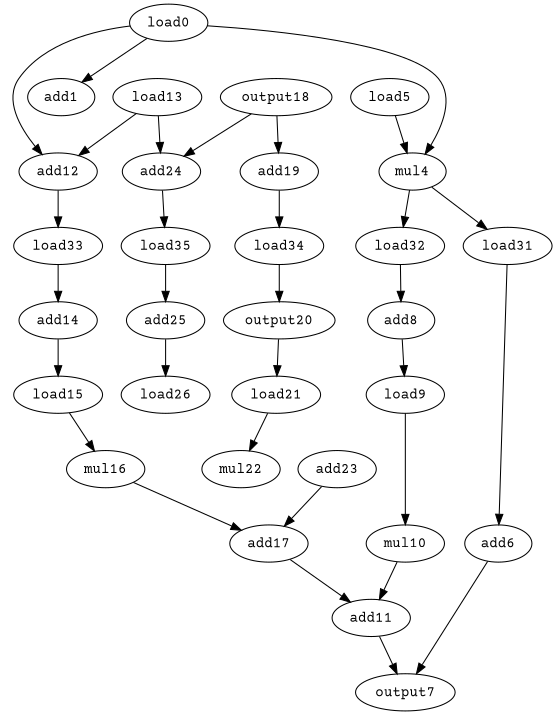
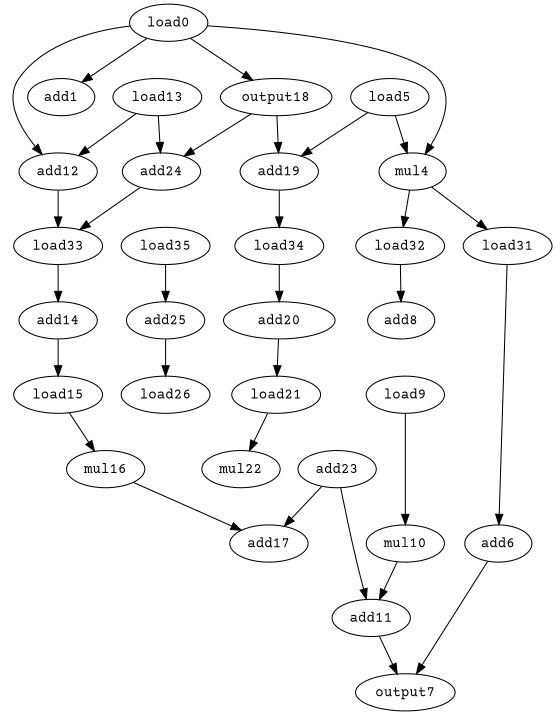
edge "load0" -> "output18": added
edge "load5" -> "add19": added
edge "add24" -> "load35": now "add24" -> "load33"
node "output20": label "output20" -> "add20"
edge "add8" -> "load9": removed
edge "add17" -> "add11": now "add23" -> "add11"
